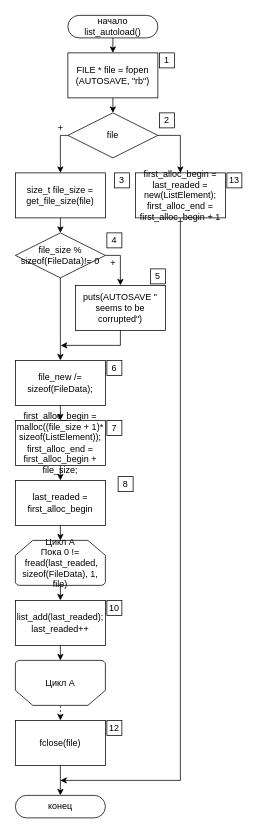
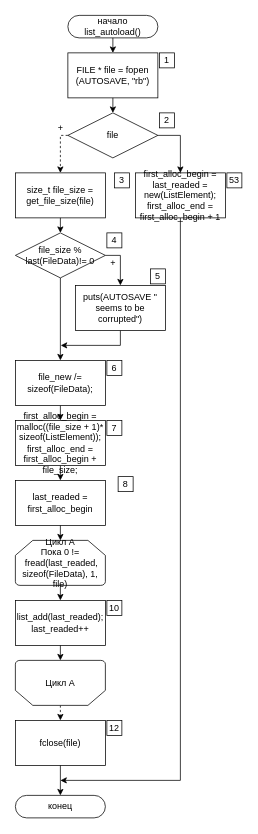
edge "file" -> "size_t file_size = get_file_size(file)": style solid -> dashed
node "13": label "13" -> "53"
node "file_size % sizeof(FileData)!= 0": label "file_size % sizeof(FileData)!= 0" -> "file_size % last(FileData)!= 0"
